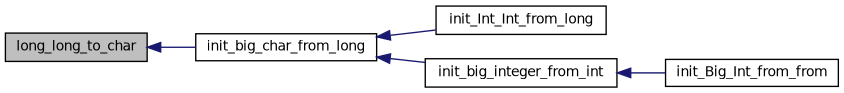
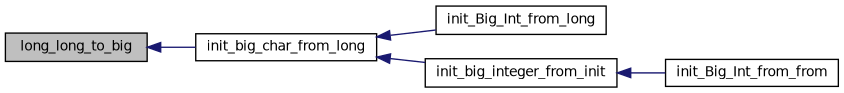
node "init_Int_Int_from_long": label "init_Int_Int_from_long" -> "init_Big_Int_from_long"
node "long_long_to_char": label "long_long_to_char" -> "long_long_to_big"
node "init_big_integer_from_int": label "init_big_integer_from_int" -> "init_big_integer_from_init"
